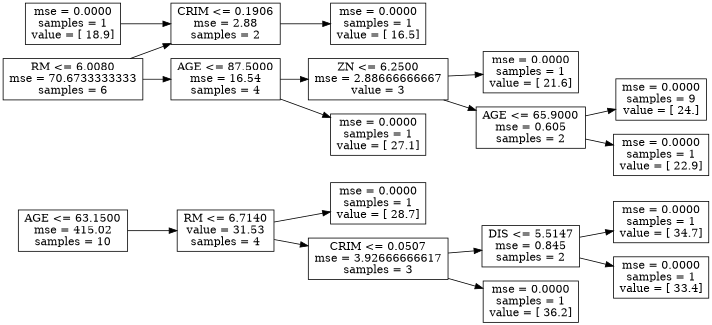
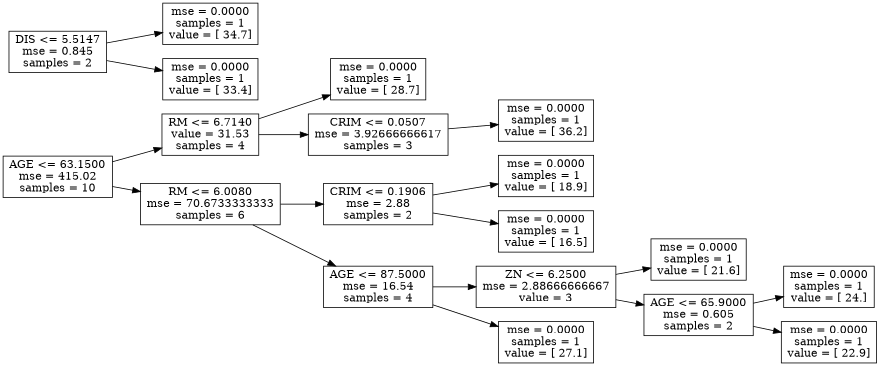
edge "mse = 0.0000 samples = 1 value = [ 18.9]" -> "CRIM <= 0.1906 mse = 2.88 samples = 2": reversed
node "mse = 0.0000 samples = 9 value = [ 24.]": label "mse = 0.0000 samples = 9 value = [ 24.]" -> "mse = 0.0000 samples = 1 value = [ 24.]"
edge "AGE <= 63.1500 mse = 415.02 samples = 10" -> "RM <= 6.0080 mse = 70.6733333333 samples = 6": added
edge "CRIM <= 0.0507 mse = 3.92666666617 samples = 3" -> "DIS <= 5.5147 mse = 0.845 samples = 2": removed
